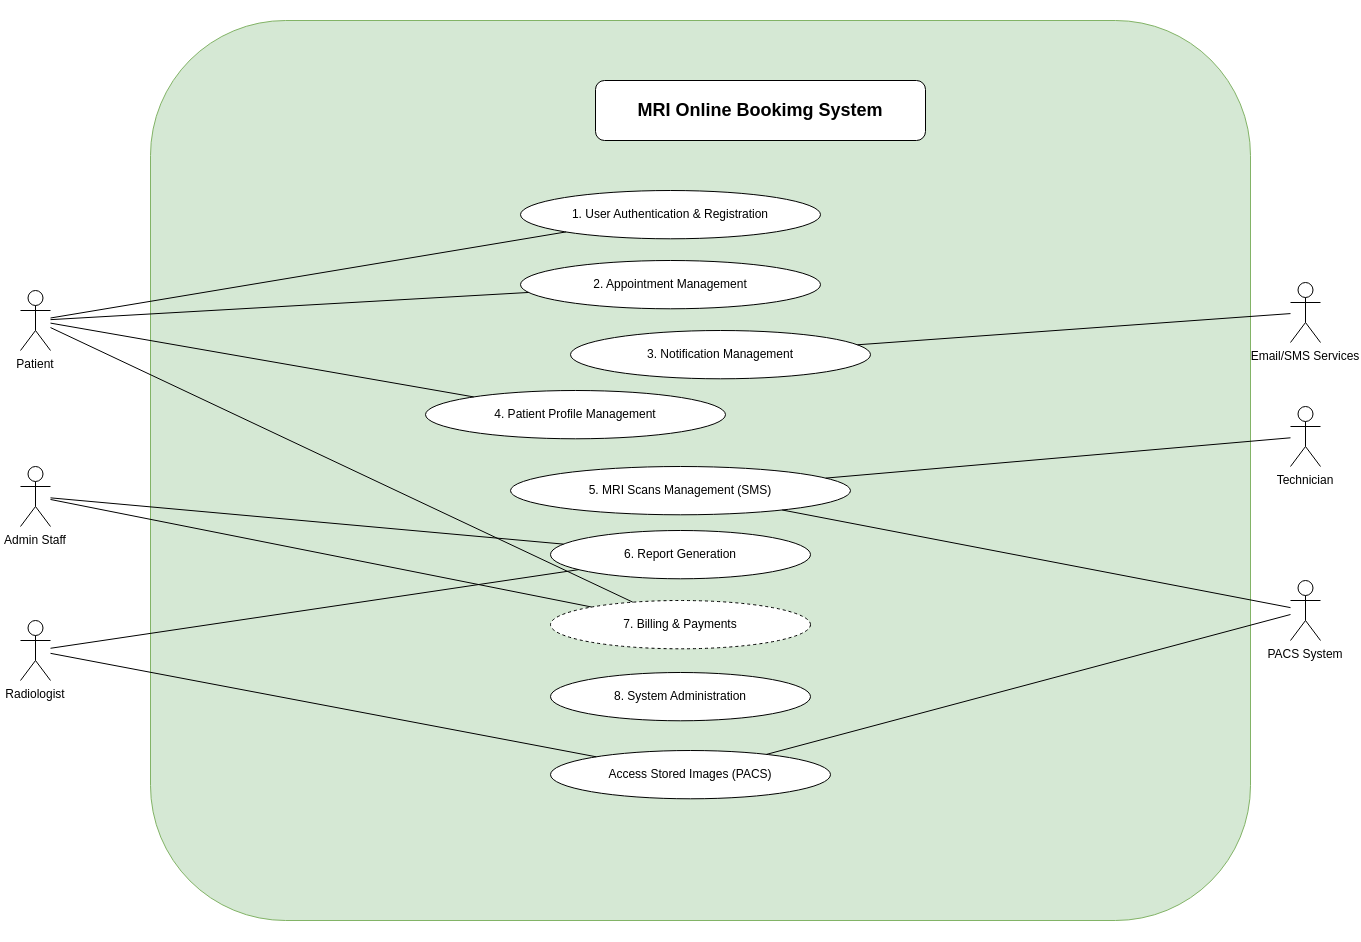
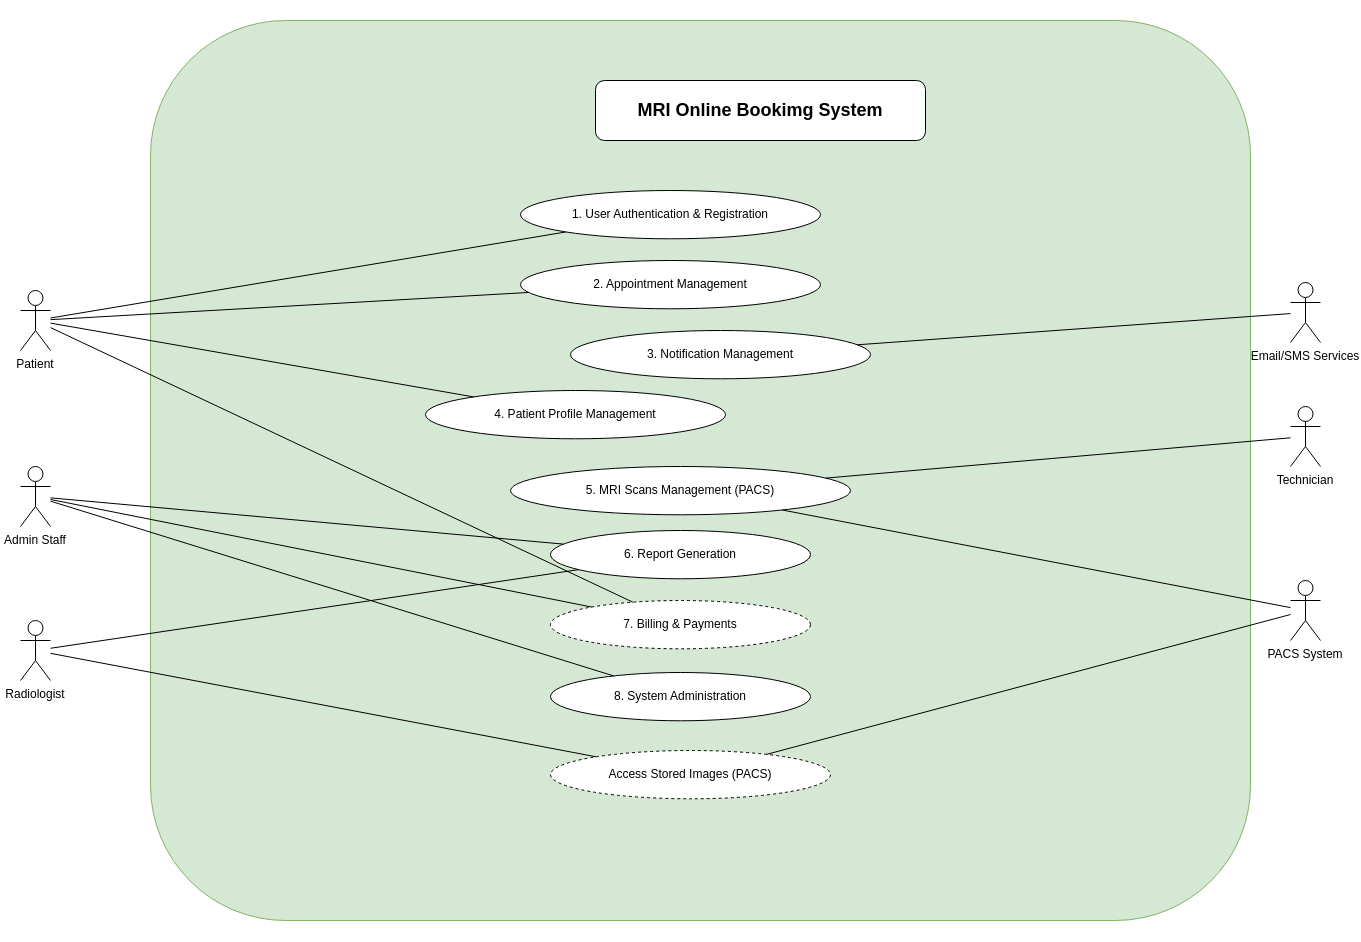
node "5. MRI Scans Management (SMS)": label "5. MRI Scans Management (SMS)" -> "5. MRI Scans Management (PACS)"
edge "Admin Staff" -- "8. System Administration": added
node "Access Stored Images (PACS)": style solid -> dashed
